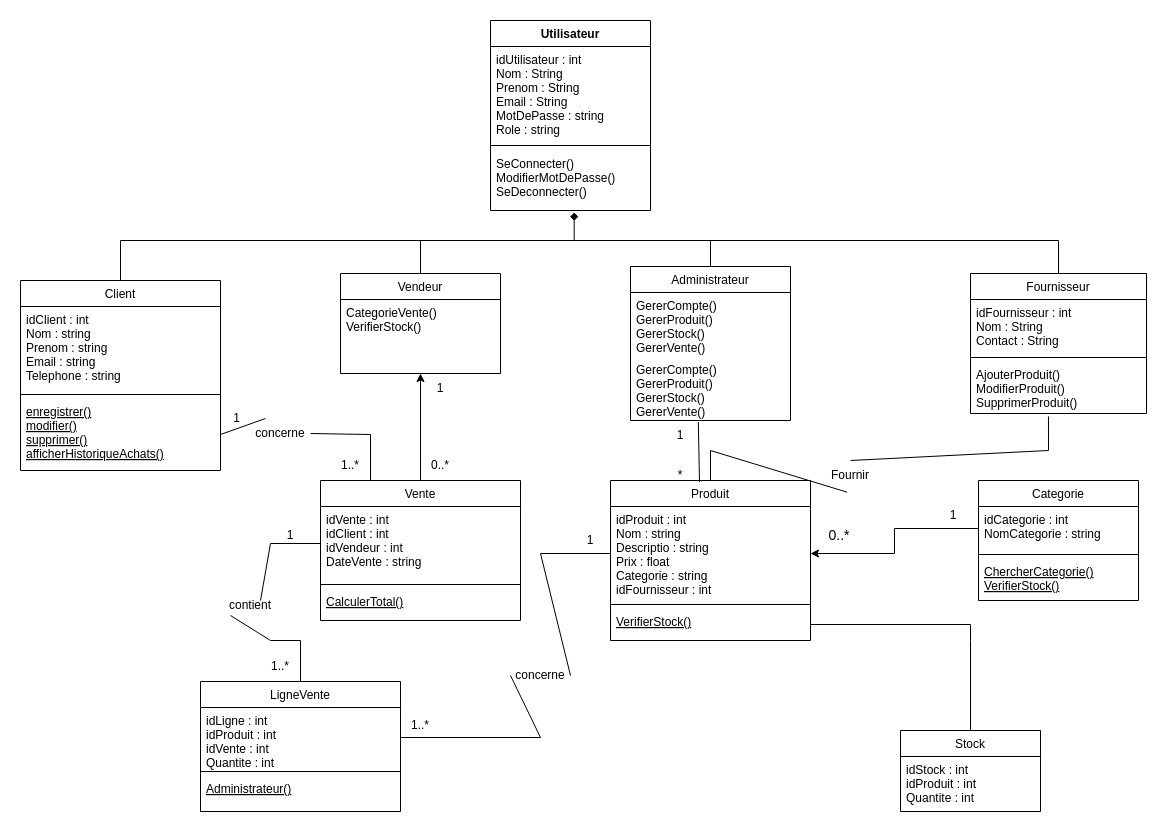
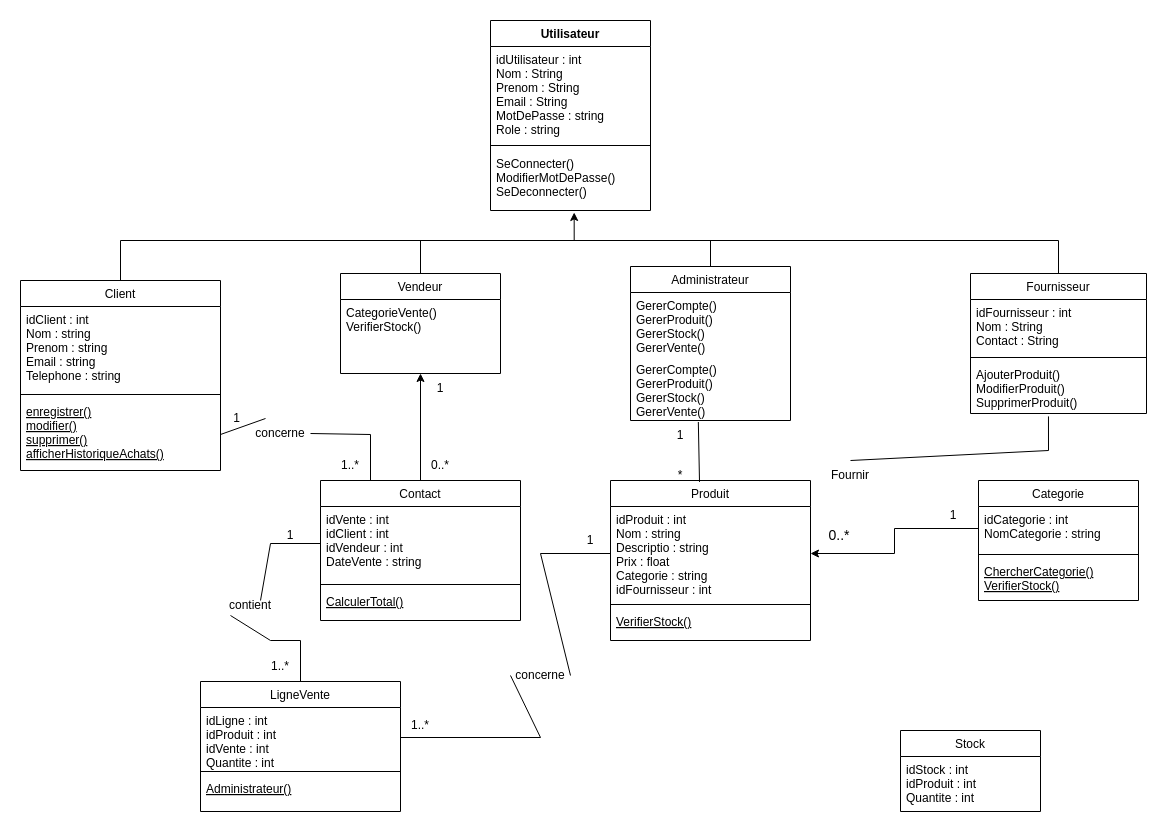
edge "Client" -> "SeConnecter() ModifierMotDePasse() SeDeconnecter()": arrowhead diamond -> classic
edge "Fournir" -- "Produit": removed
node "Vente": label "Vente" -> "Contact"
edge "VerifierStock()" -- "Stock": removed
